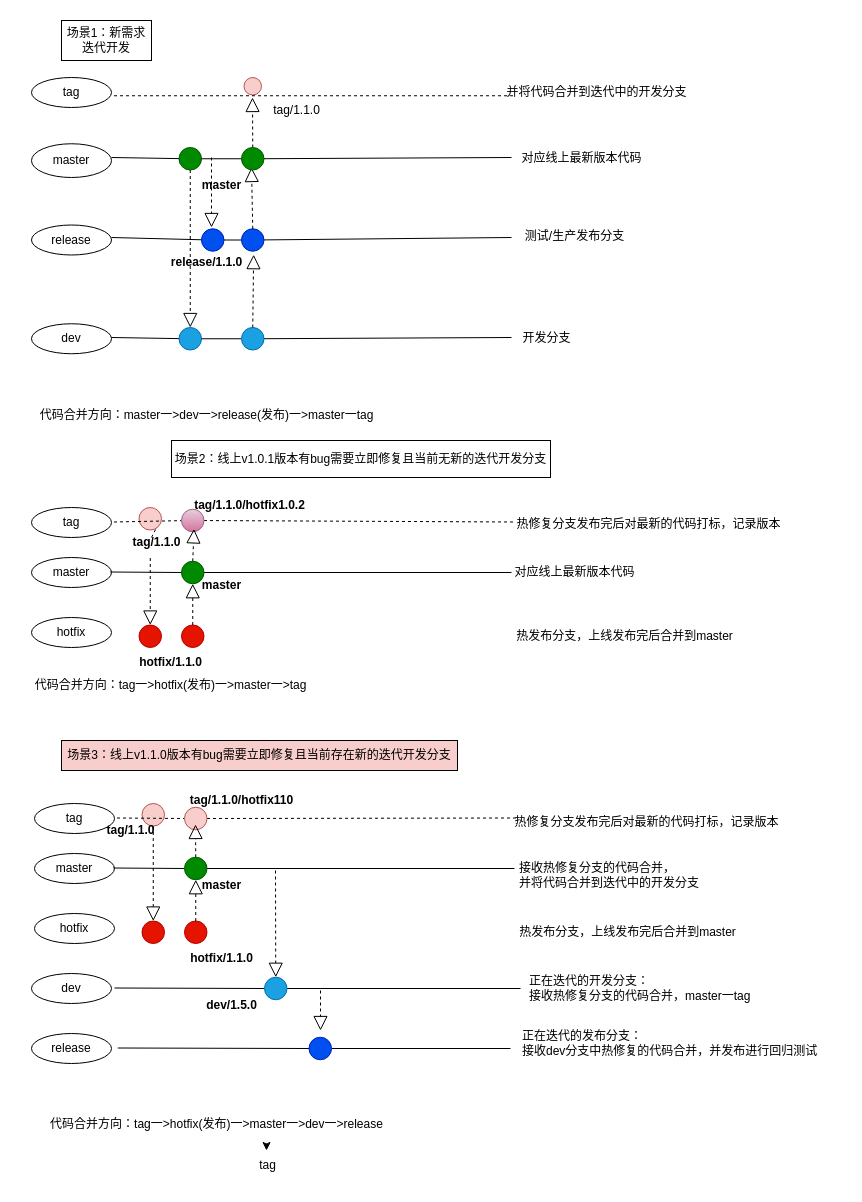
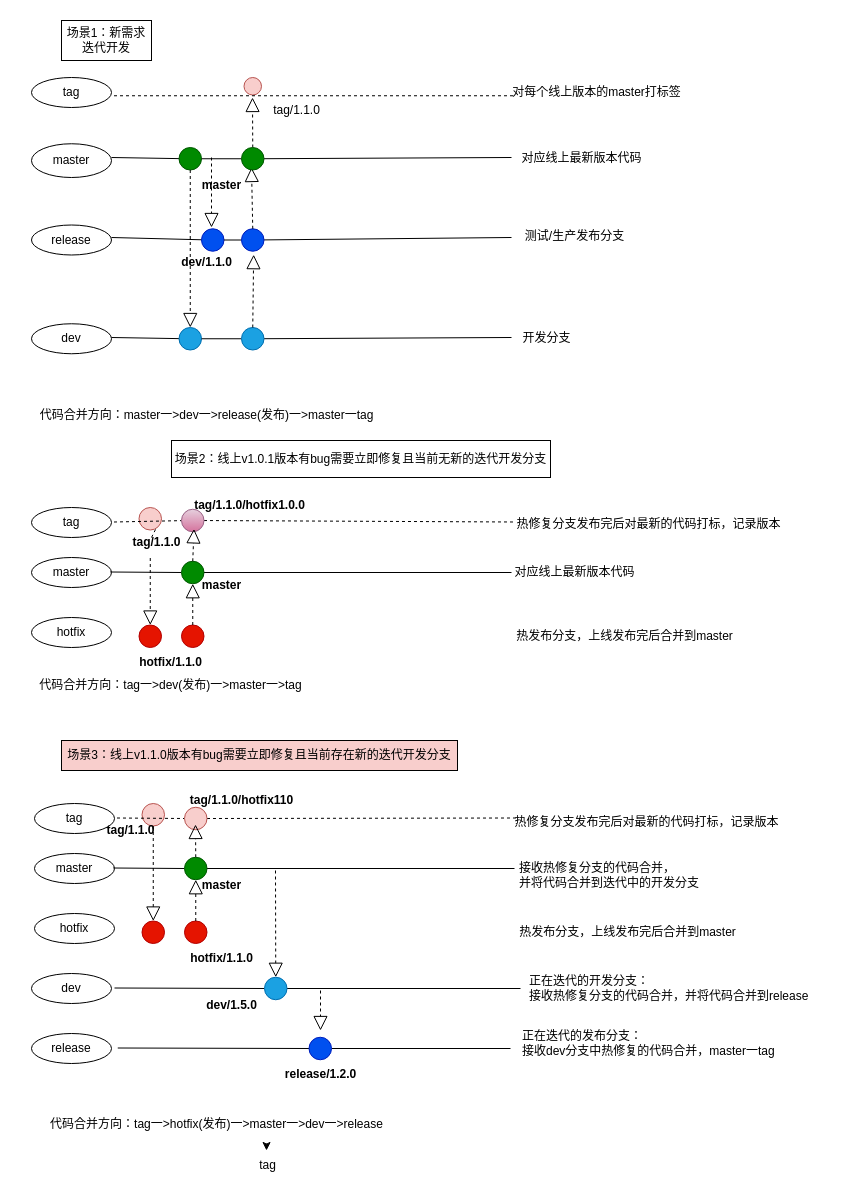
node "并将代码合并到迭代中的开发分支": label "并将代码合并到迭代中的开发分支" -> "对每个线上版本的master打标签"
node "release/1.1.0": label "release/1.1.0" -> "dev/1.1.0"
node "tag/1.1.0/hotfix1.0.2": label "tag/1.1.0/hotfix1.0.2" -> "tag/1.1.0/hotfix1.0.0"
node "代码合并方向：tag一>hotfix(发布)一>master一>tag": label "代码合并方向：tag一>hotfix(发布)一>master一>tag" -> "代码合并方向：tag一>dev(发布)一>master一>tag"
node "正在迭代的开发分支： 接收热修复分支的代码合并，master一tag": label "正在迭代的开发分支： 接收热修复分支的代码合并，master一tag" -> "正在迭代的开发分支： 接收热修复分支的代码合并，并将代码合并到release"
node "正在迭代的发布分支： 接收dev分支中热修复的代码合并，并发布进行回归测试": label "正在迭代的发布分支： 接收dev分支中热修复的代码合并，并发布进行回归测试" -> "正在迭代的发布分支： 接收dev分支中热修复的代码合并，master一tag"
node "release/1.2.0": added
